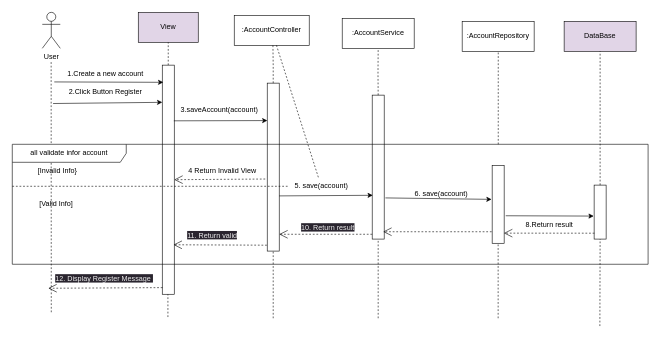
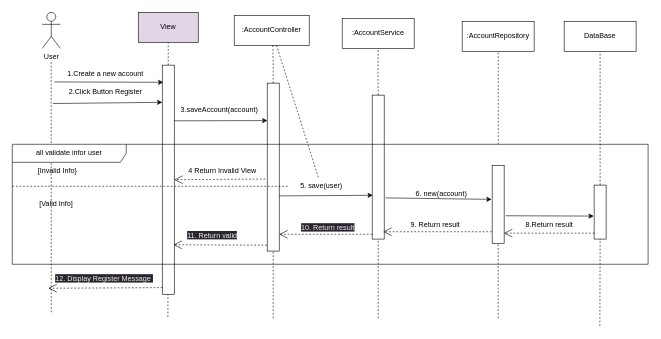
node "DataBase": fillcolor #e1d5e7 -> #ffffff
node "all validate infor account": label "all validate infor account" -> "all validate infor user"
node "5. save(account)": label "5. save(account)" -> "5. save(user)"
node "6. save(account)": label "6. save(account)" -> "6. new(account)"
node "9. Return result": added
